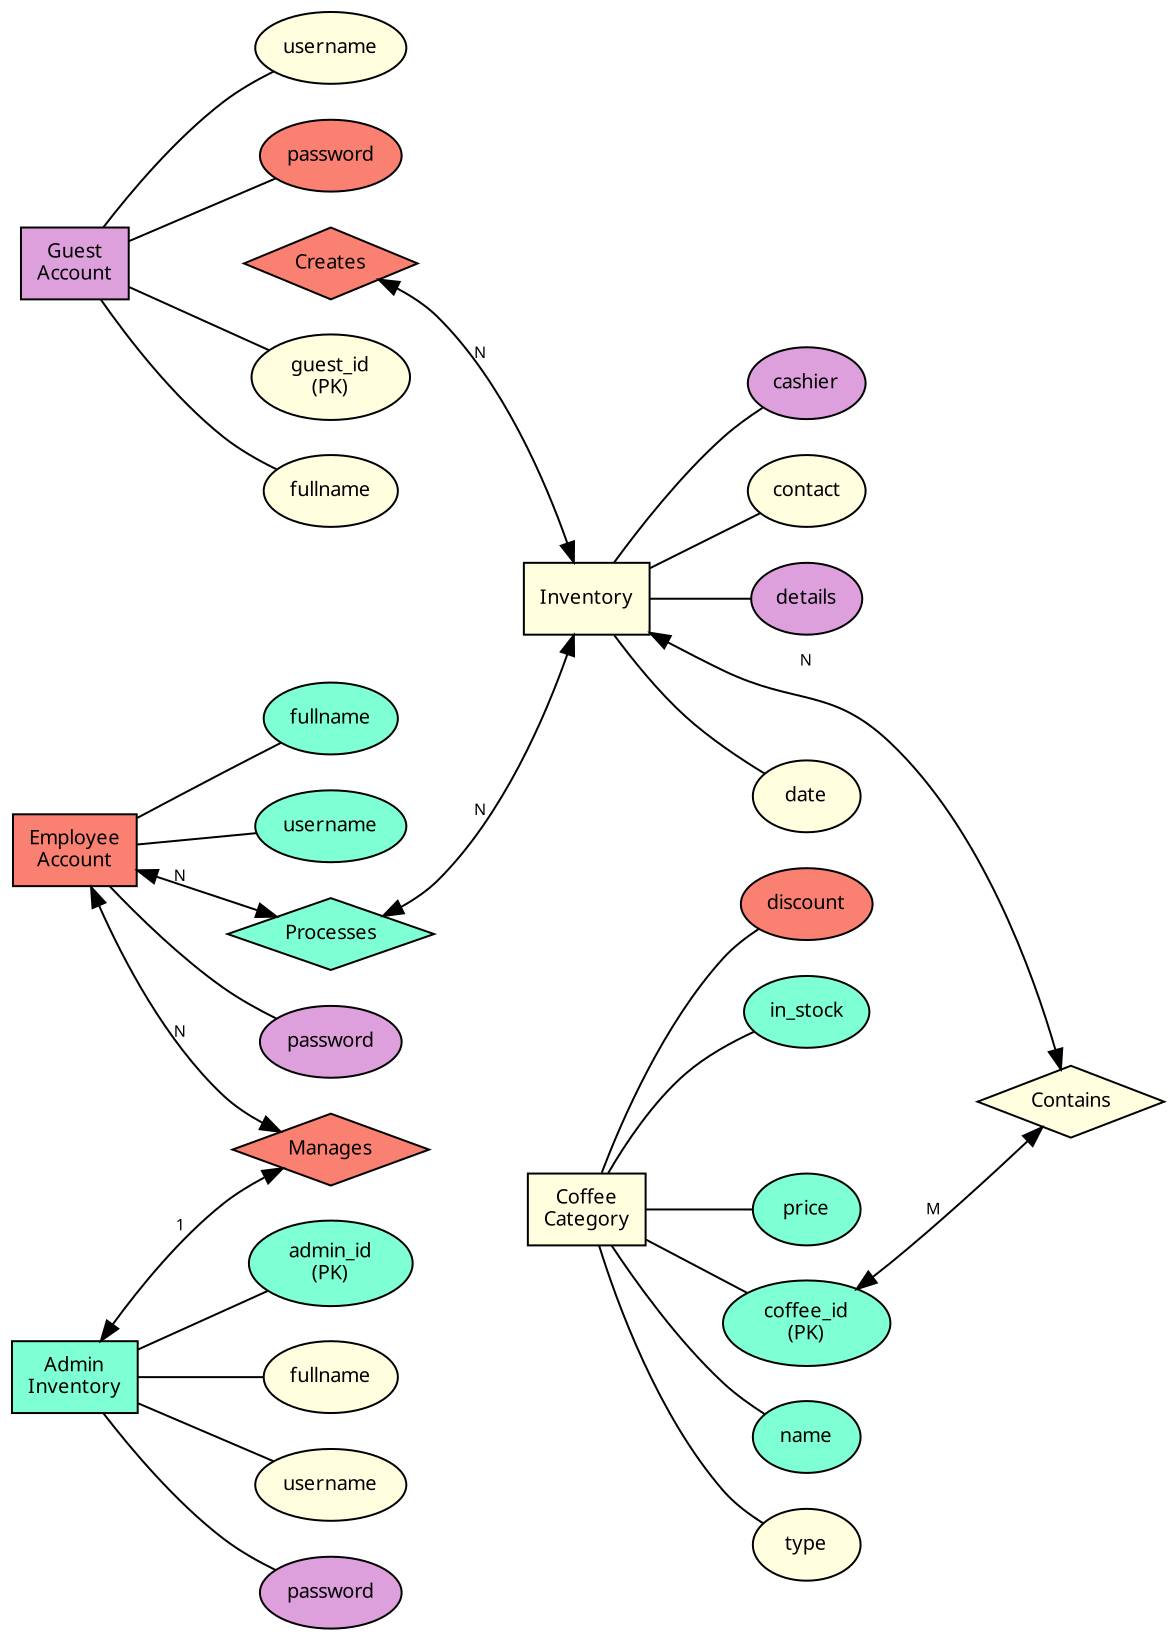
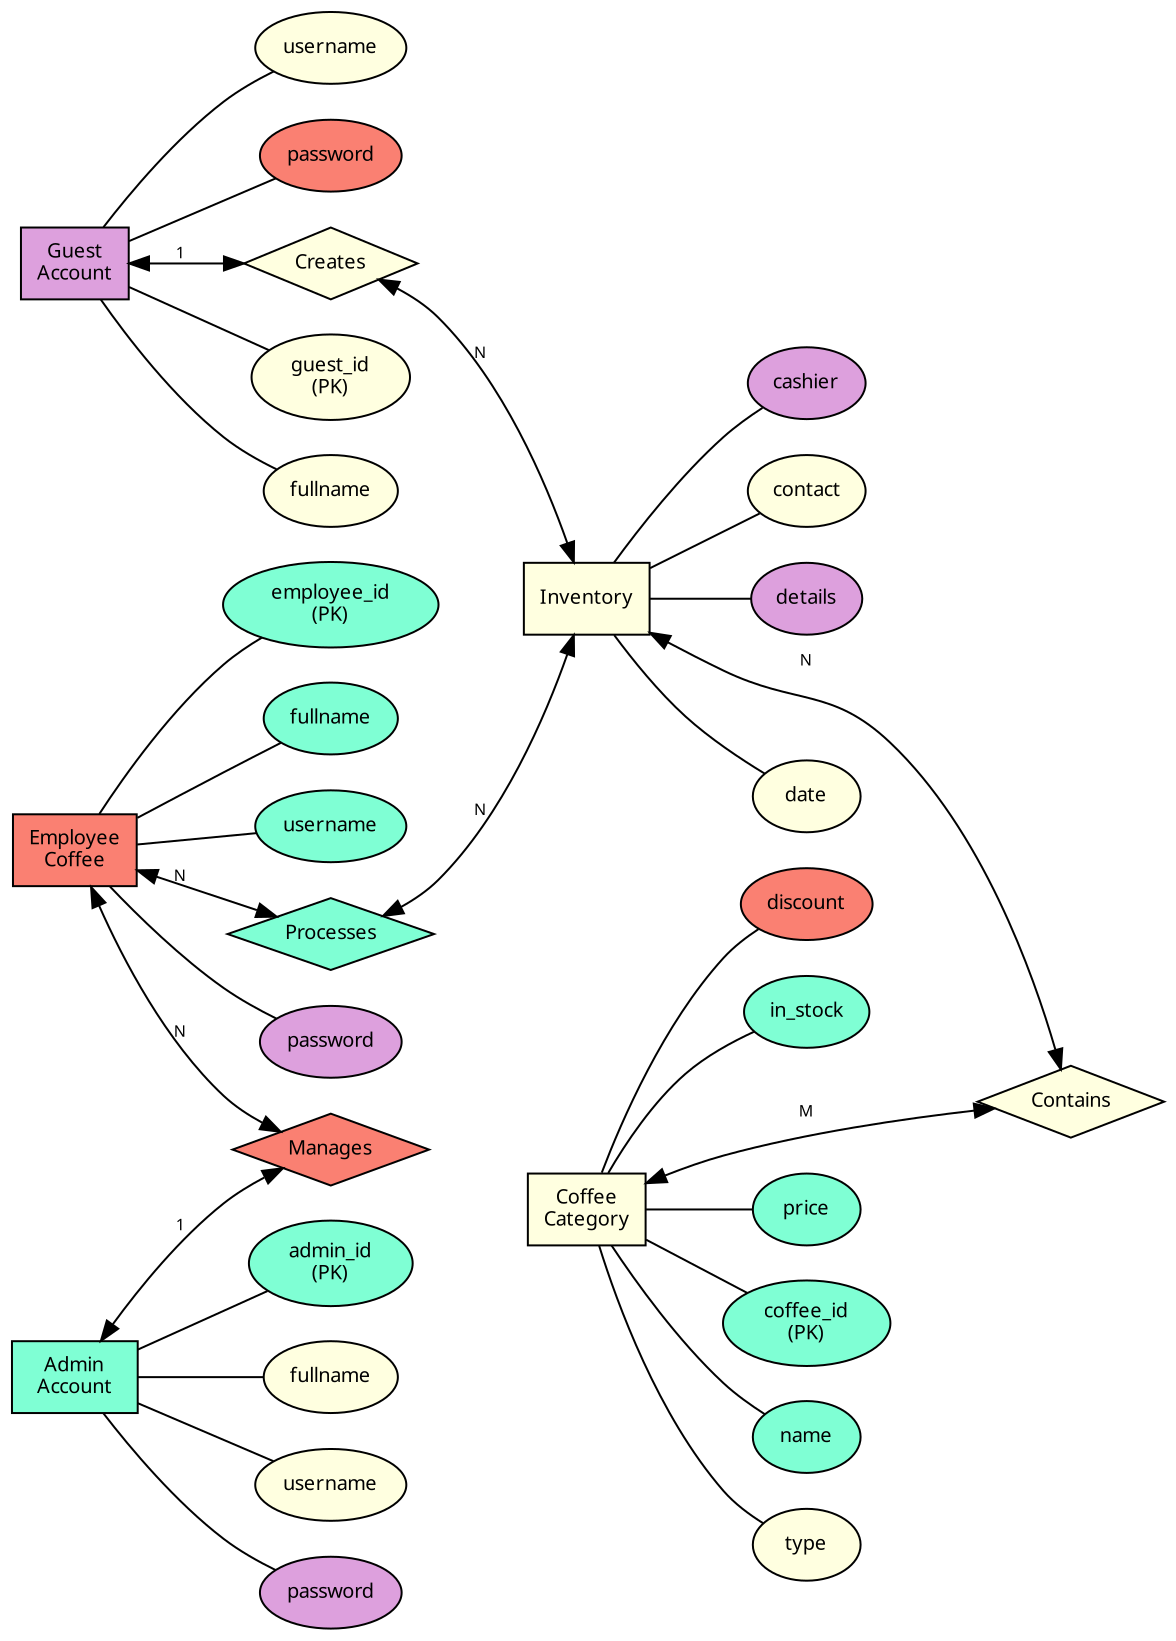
edge "Guest Account" -- "Creates": added, label "1"
node "Creates": fillcolor salmon -> lightyellow
node "employee_id (PK)": added
node "Employee Account": label "Employee Account" -> "Employee Coffee"
edge "Contains" -- "coffee_id (PK)": now "Contains" -- "Coffee Category"
node "Admin Inventory": label "Admin Inventory" -> "Admin Account"
